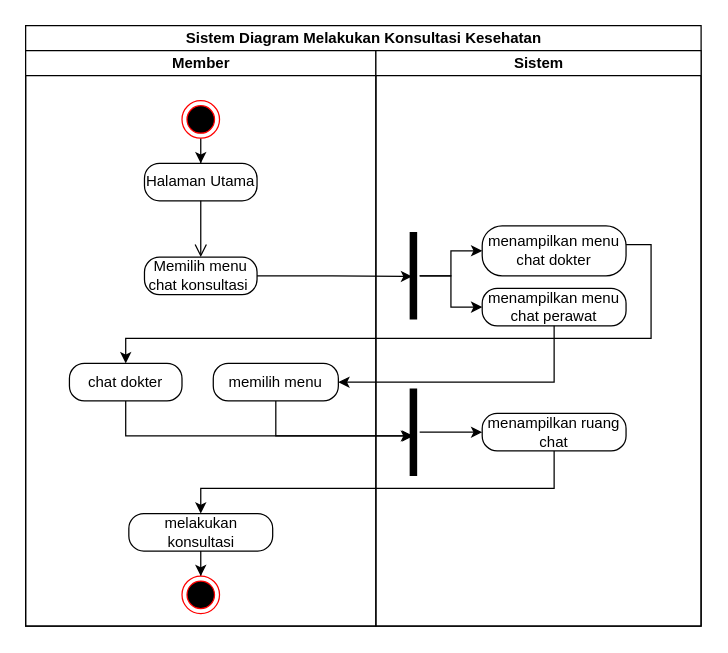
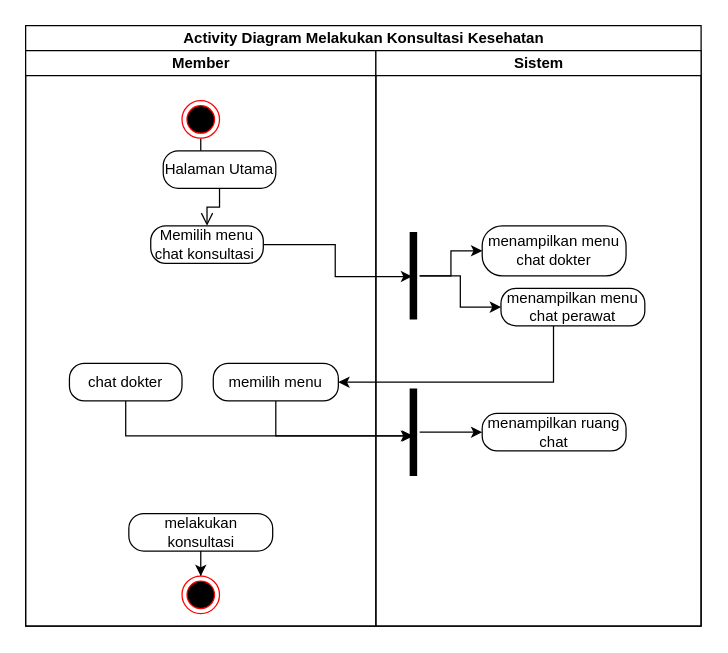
node "Sistem Diagram Melakukan Konsultasi Kesehatan": label "Sistem Diagram Melakukan Konsultasi Kesehatan" -> "Activity Diagram Melakukan Konsultasi Kesehatan"
node "Halaman Utama": moved (201, 182) -> (219, 169)
node "Memilih menu chat konsultasi": moved (201, 276) -> (207, 244)
node "menampilkan menu chat perawat": moved (554, 307) -> (573, 307)
edge "menampilkan menu chat dokter" -> "chat dokter": removed
edge "menampilkan ruang chat" -> "melakukan konsultasi": removed
